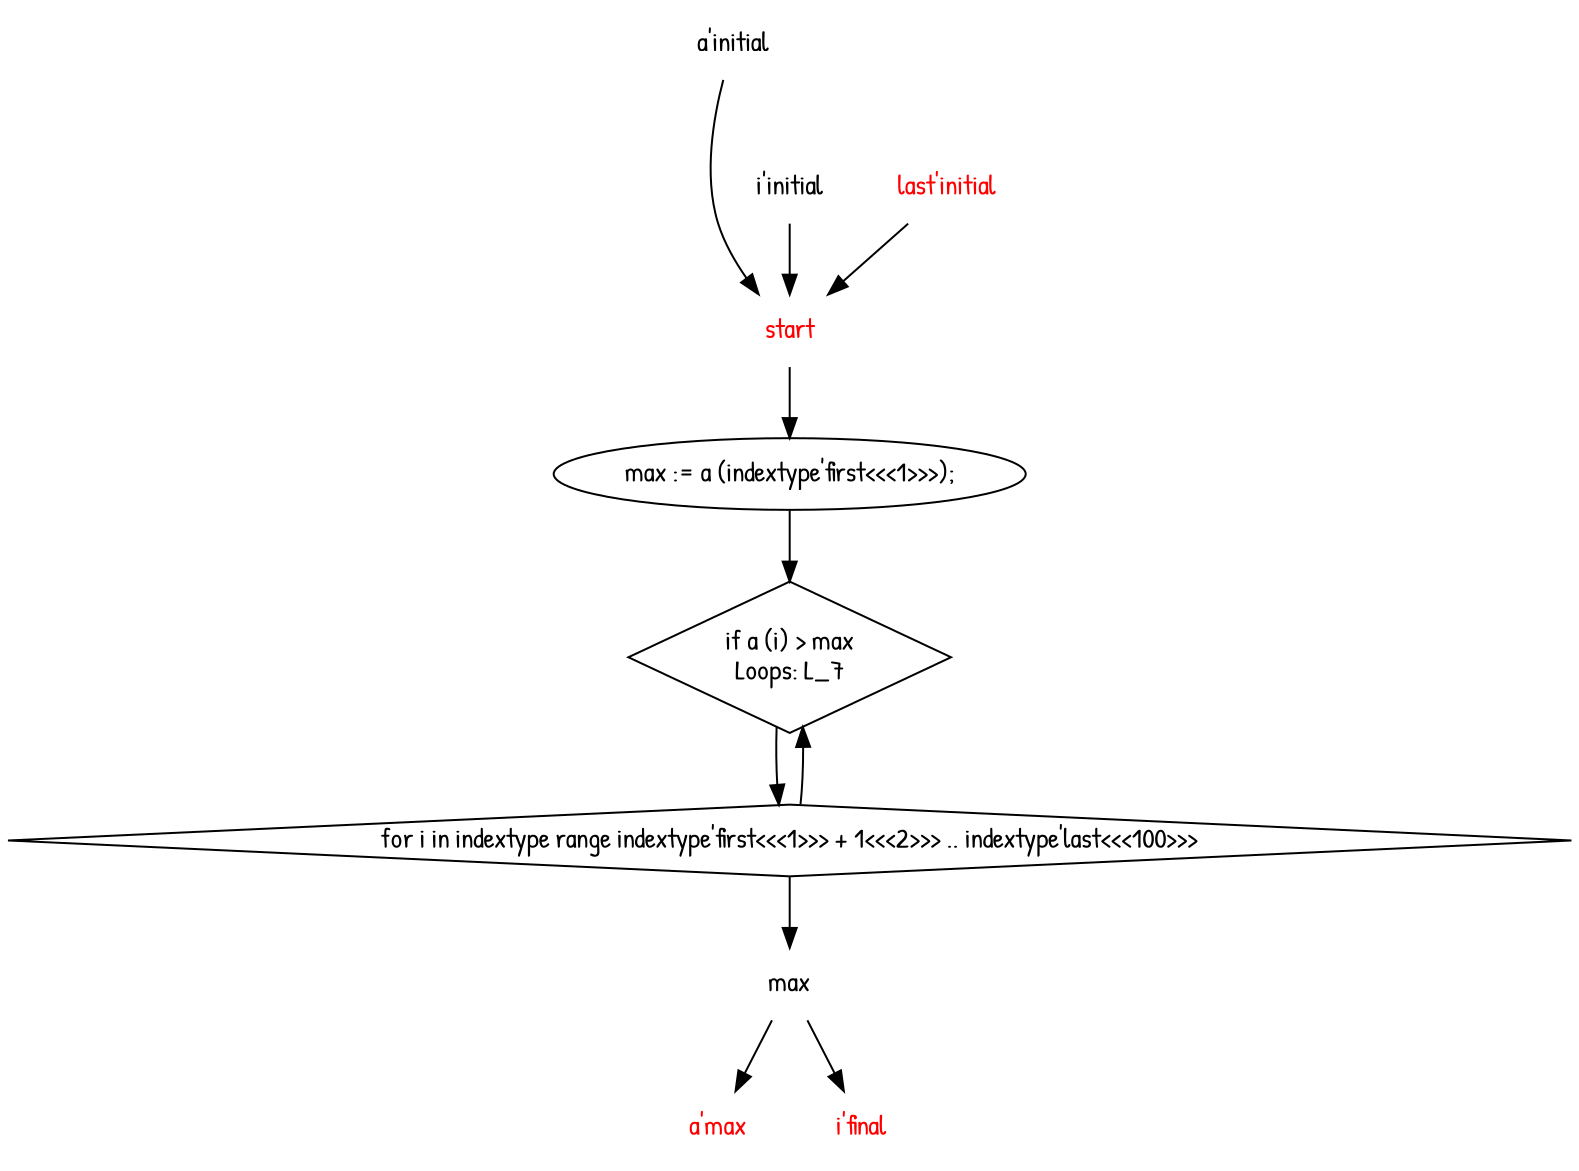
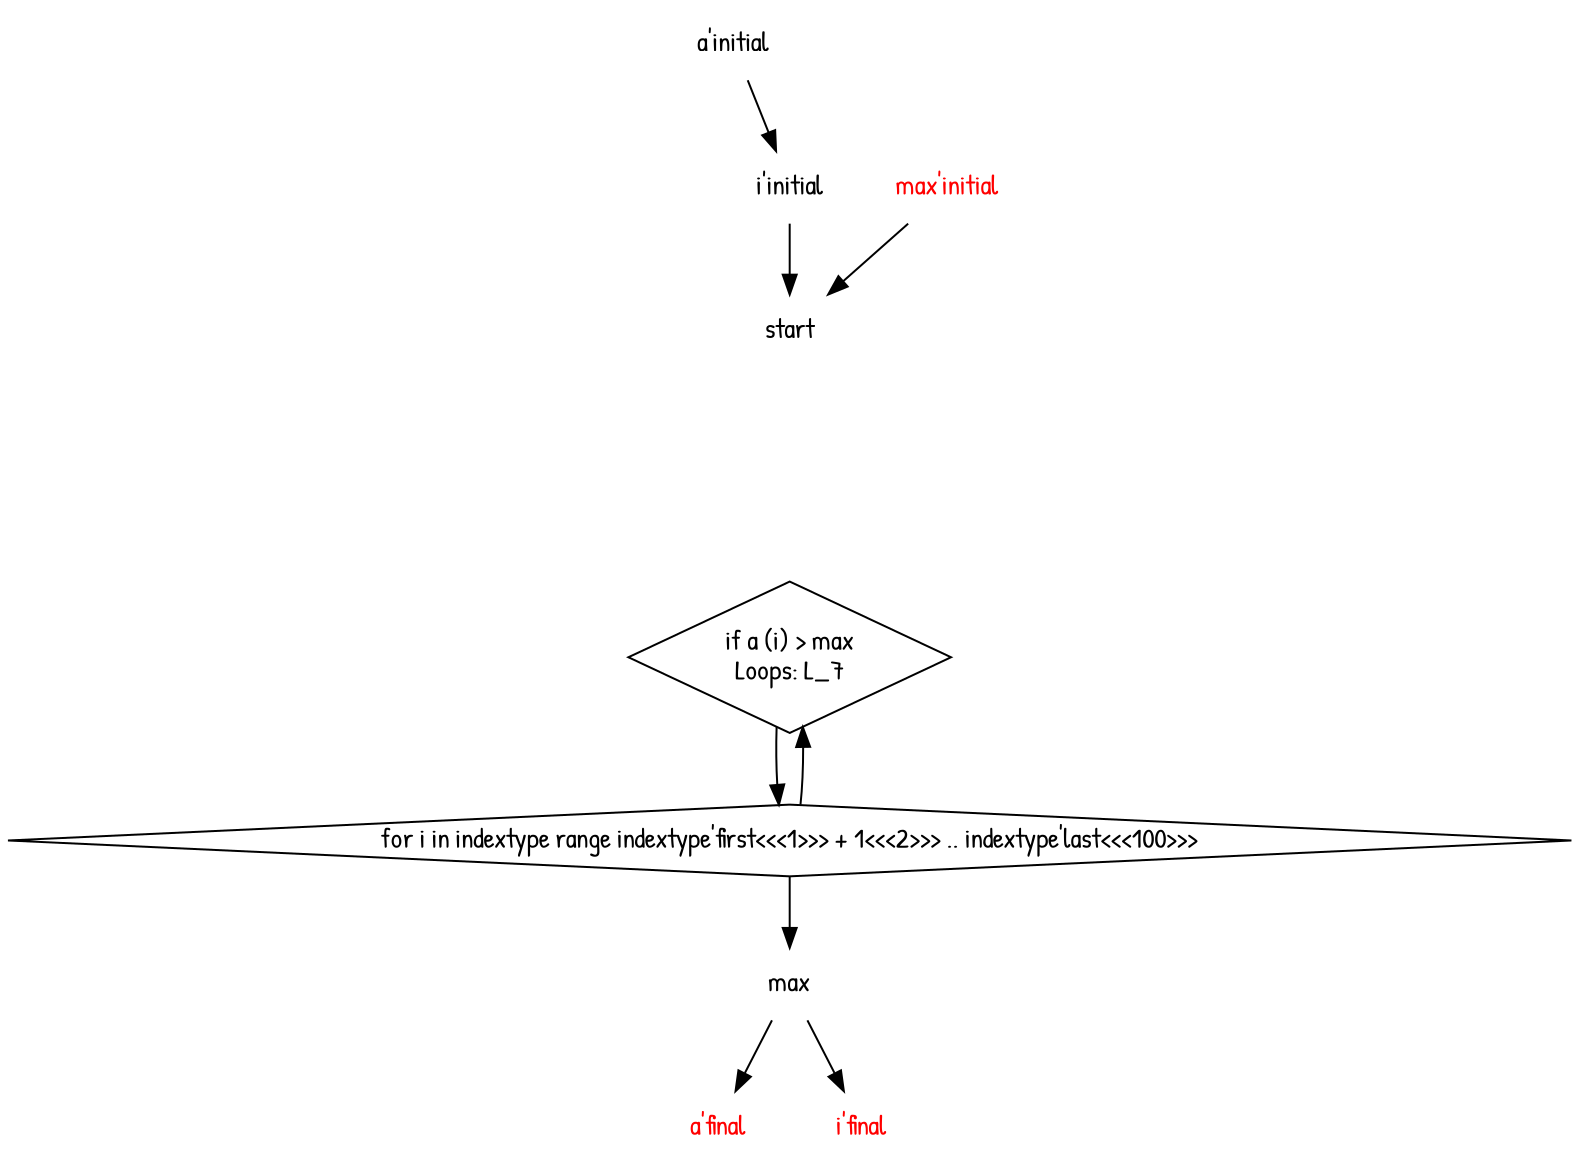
edge "a'initial" -> "start": now "a'initial" -> "i'initial"
node "last'initial": label "last'initial" -> "max'initial"
node "start": fontcolor red -> black
node "max := a (indextype'first<<<1>>>);": removed
node "a'max": label "a'max" -> "a'final"
